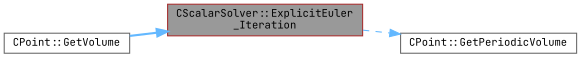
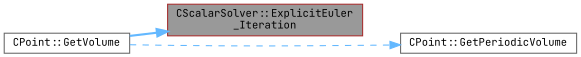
edge "CScalarSolver::ExplicitEuler _Iteration" -> "CPoint::GetPeriodicVolume": now "CPoint::GetVolume" -> "CPoint::GetPeriodicVolume"
